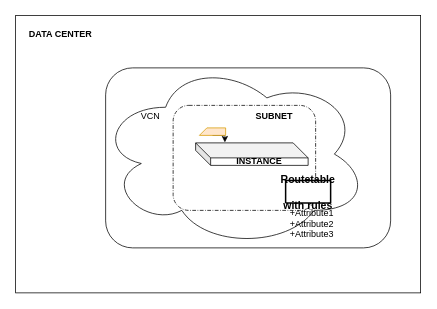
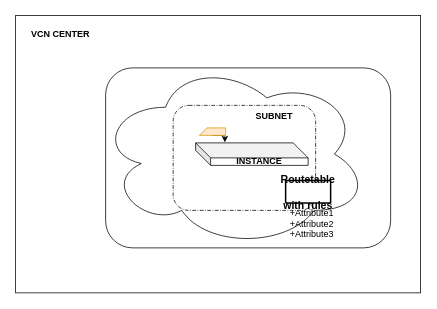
node "DATA CENTER": label "DATA CENTER" -> "VCN CENTER"
node "VCN": removed
